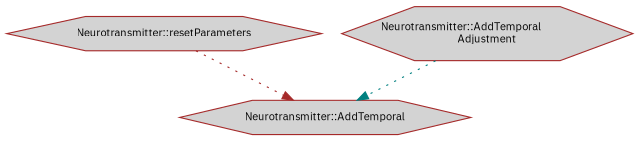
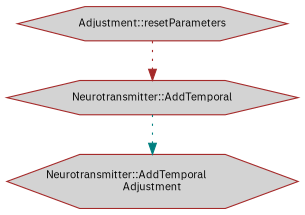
node "Neurotransmitter::resetParameters": label "Neurotransmitter::resetParameters" -> "Adjustment::resetParameters"
edge "Neurotransmitter::AddTemporal Adjustment" -> "Neurotransmitter::AddTemporal": reversed
